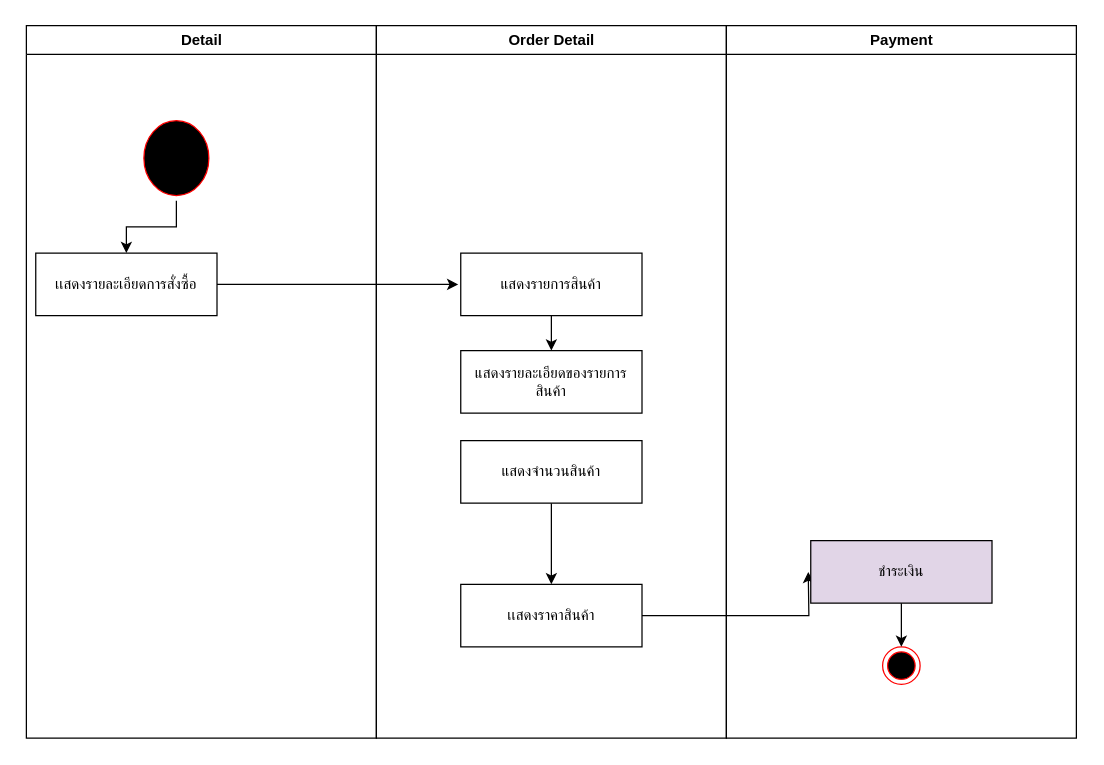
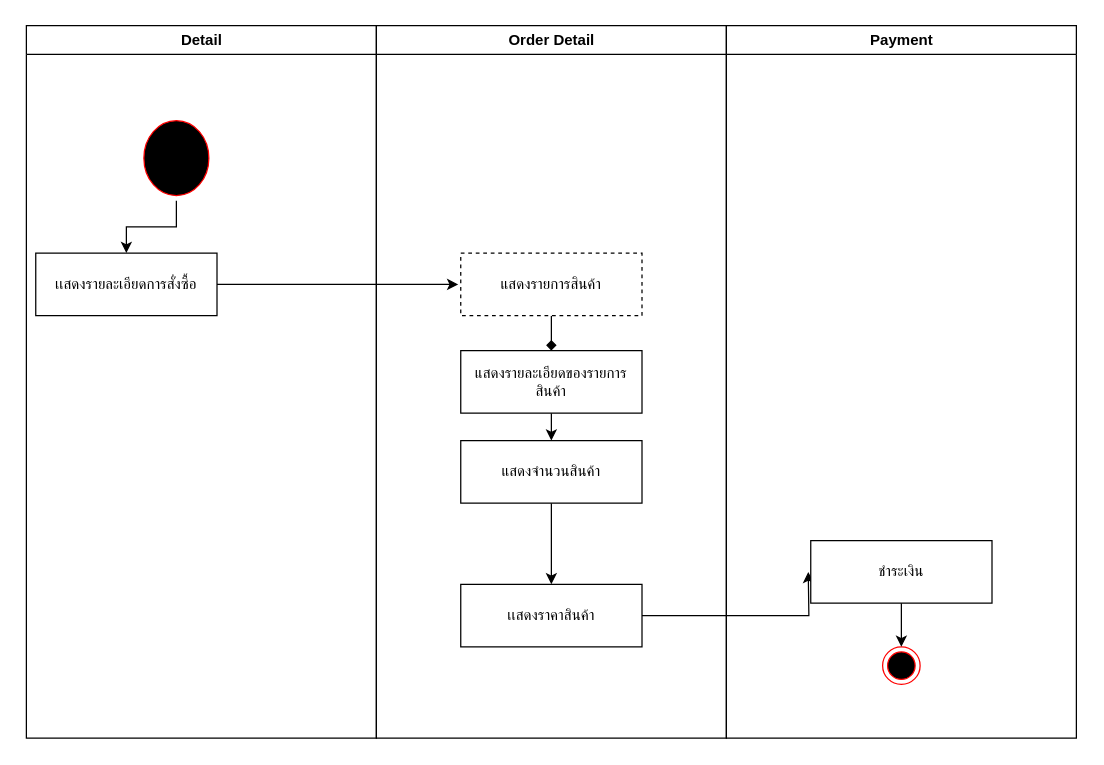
node "แสดงรายการสินค้า": style solid -> dashed
edge "แสดงรายการสินค้า" -> "แสดงรายละเอียดของรายการสินค้า": arrowhead classic -> diamond
edge "แสดงรายละเอียดของรายการสินค้า" -> "แสดงจำนวนสินค้า": added
node "ชำระเงิน": fillcolor #e1d5e7 -> #ffffff
